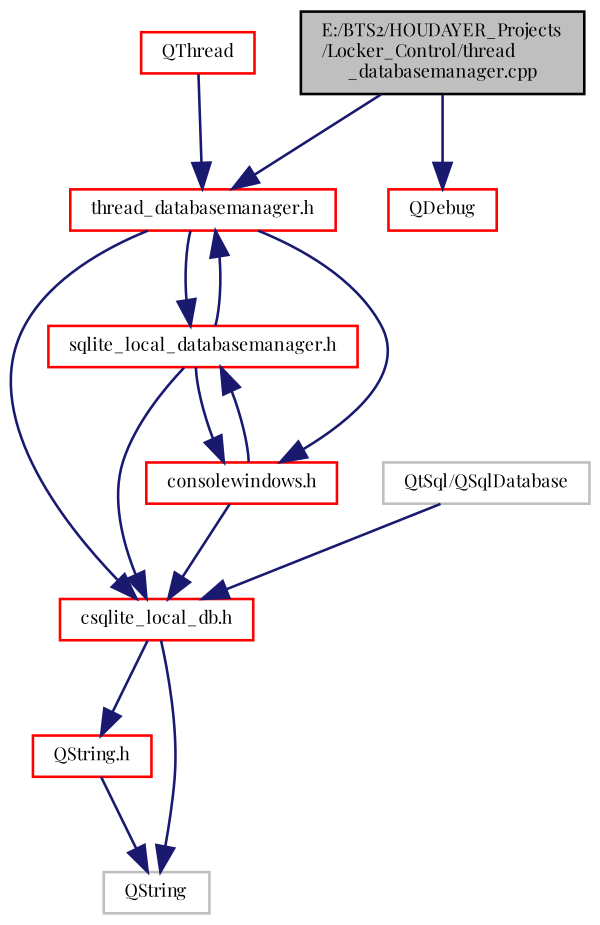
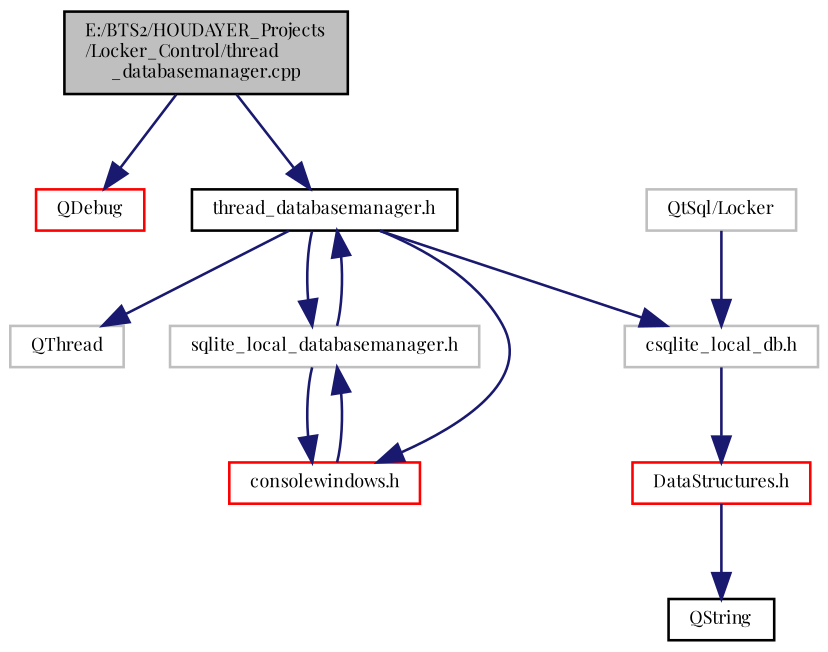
node "QThread": color red -> grey75
edge "QThread" -> "thread_databasemanager.h": reversed
node "thread_databasemanager.h": color red -> black
node "sqlite_local_databasemanager.h": color red -> grey75
edge "sqlite_local_databasemanager.h" -> "csqlite_local_db.h": removed
node "QtSql/QSqlDatabase": label "QtSql/QSqlDatabase" -> "QtSql/Locker"
edge "consolewindows.h" -> "csqlite_local_db.h": removed
node "csqlite_local_db.h": color red -> grey75
edge "csqlite_local_db.h" -> "QString": removed
node "QString.h": label "QString.h" -> "DataStructures.h"
node "QString": color grey75 -> black
